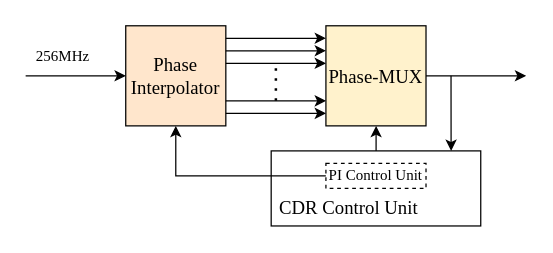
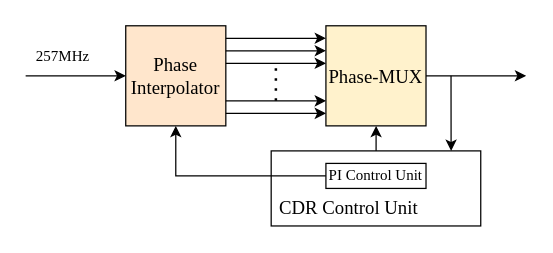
node "256MHz": label "256MHz" -> "257MHz"
node "PI Control Unit": style dashed -> solid
